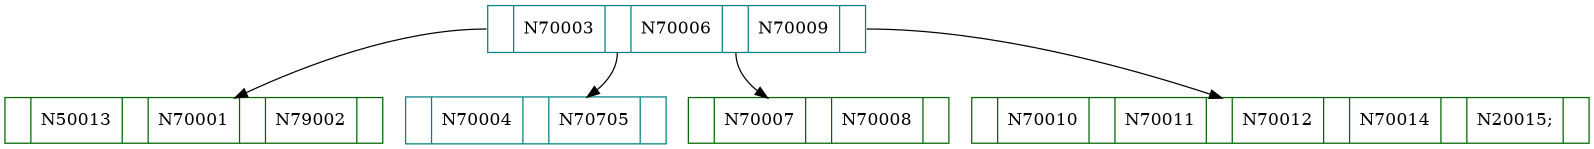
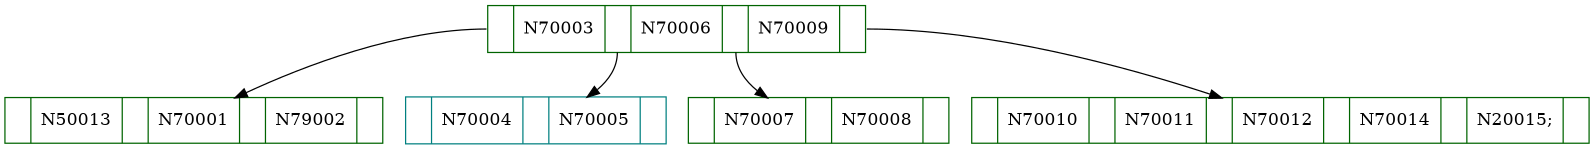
node "N70003": color teal -> darkgreen
node "N70004": text "N70705" -> "N70005"
